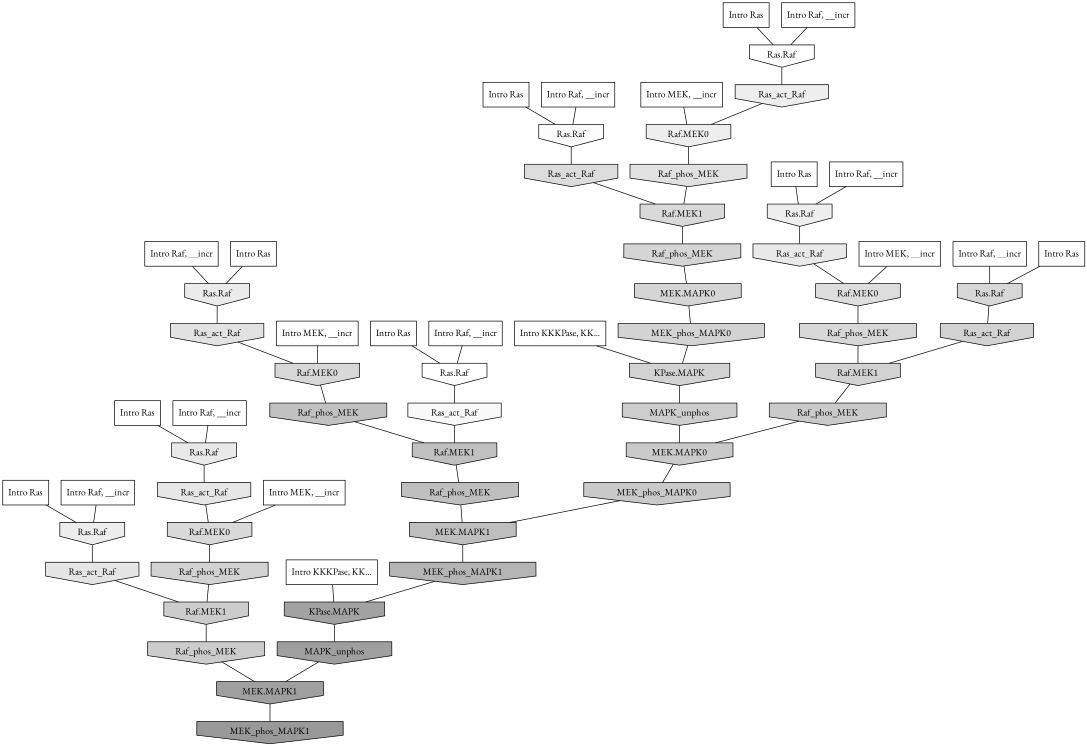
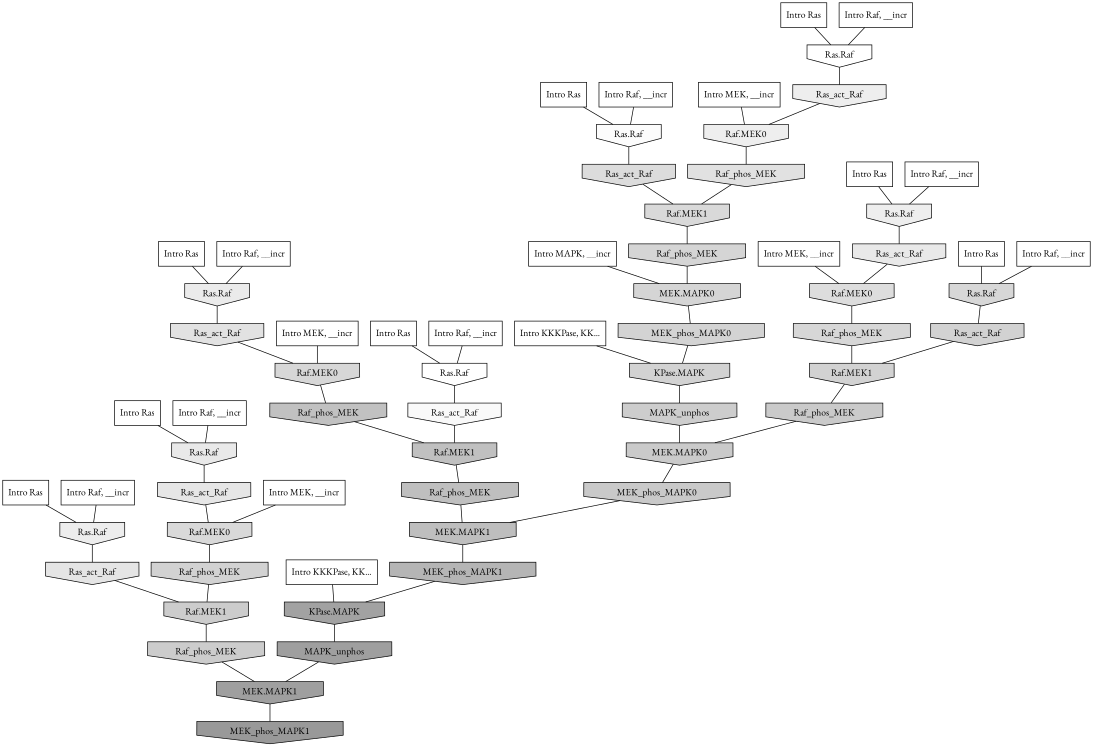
node "Intro MAPK, __incr": added
